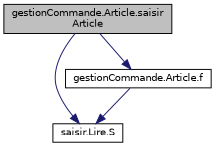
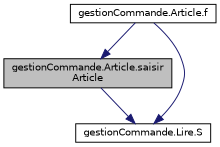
edge "gestionCommande.Article.saisir Article" -> "gestionCommande.Article.f": reversed
node "saisir.Lire.S": label "saisir.Lire.S" -> "gestionCommande.Lire.S"
